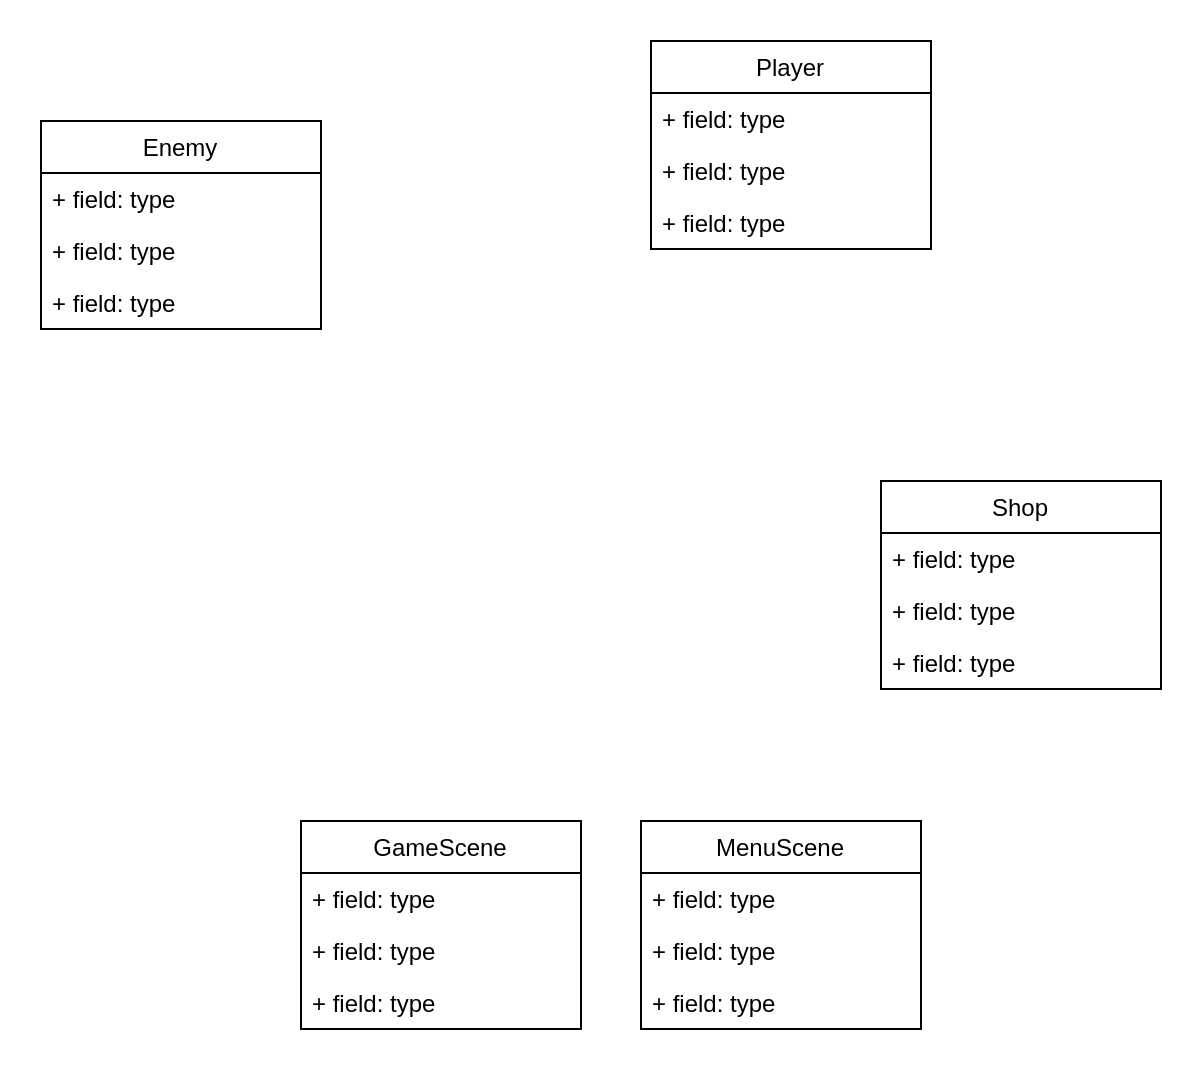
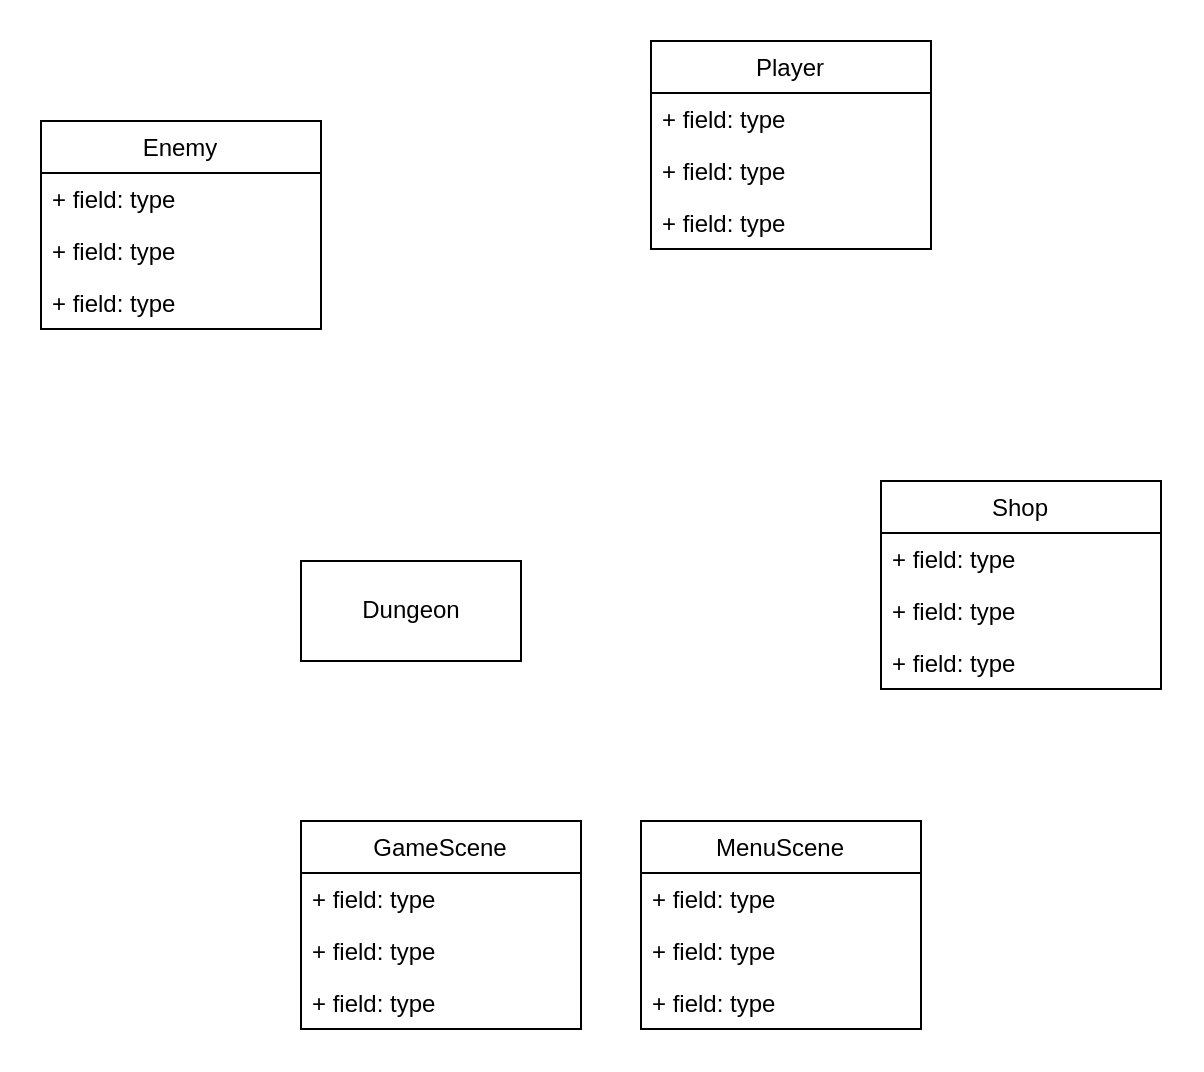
node "Dungeon": added
